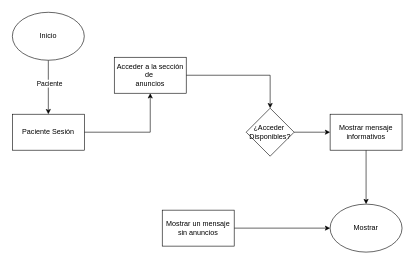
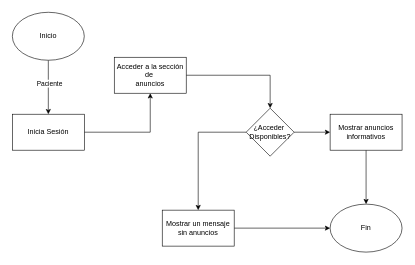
node "Paciente Sesión": label "Paciente Sesión" -> "Inicia Sesión"
edge "¿Acceder Disponibles?" -> "Mostrar un mensaje sin anuncios": added
node "Mostrar mensaje informativos": label "Mostrar mensaje informativos" -> "Mostrar anuncios informativos"
node "Mostrar": label "Mostrar" -> "Fin"
